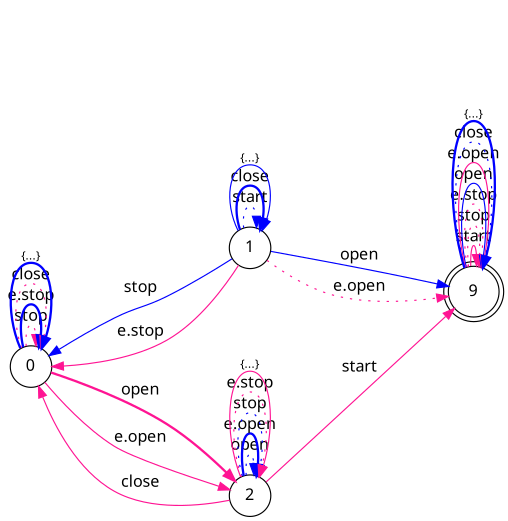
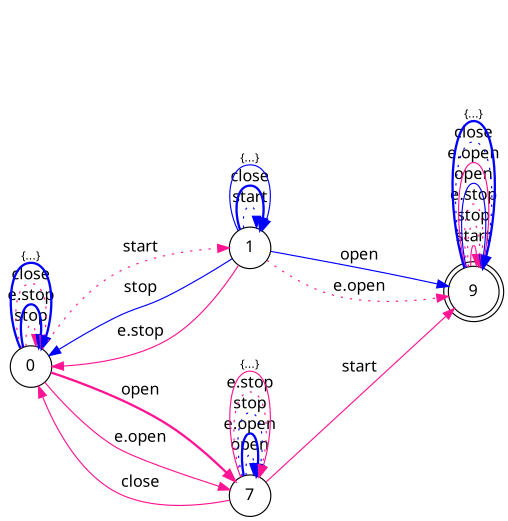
edge "0" -> "1": added, label "start"
node "2": label "2" -> "7"
